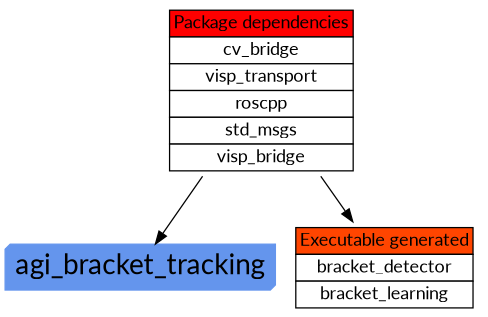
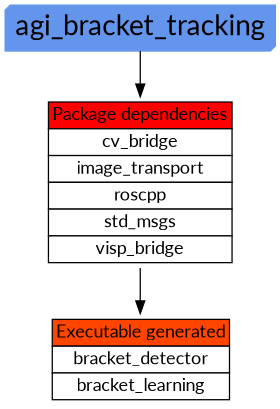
node "Package dependencies": text "visp_transport" -> "image_transport"
edge "Package dependencies" -> "agi_bracket_tracking": reversed
